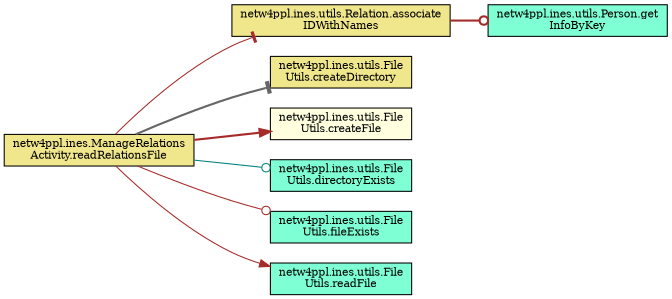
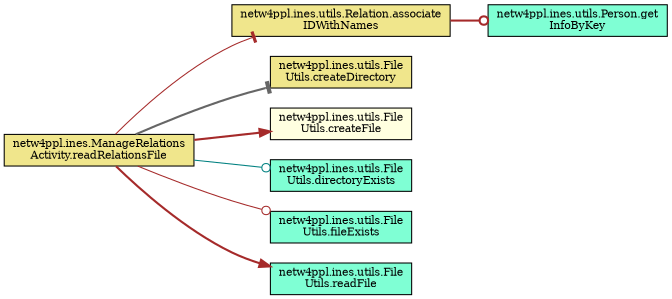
edge "netw4ppl.ines.ManageRelations Activity.readRelationsFile" -> "netw4ppl.ines.utils.File Utils.readFile": style solid -> bold
